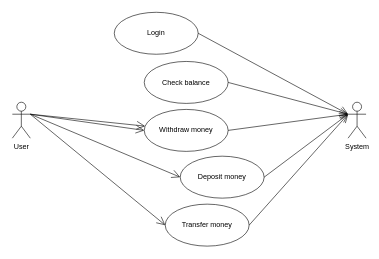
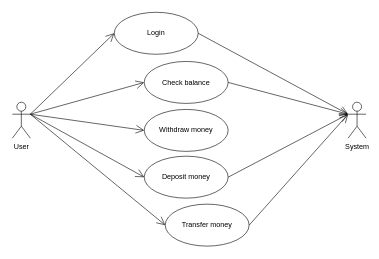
edge "User" -> "Login": added
edge "User" -> "Withdraw money": now "User" -> "Check balance"
edge "Withdraw money" -> "System": removed
node "Deposit money": moved (222, 177) -> (186, 177)
